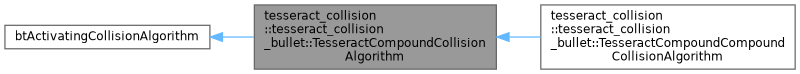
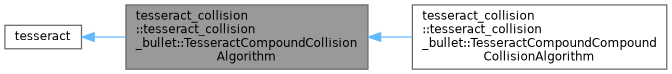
node "btActivatingCollisionAlgorithm": label "btActivatingCollisionAlgorithm" -> "tesseract"
